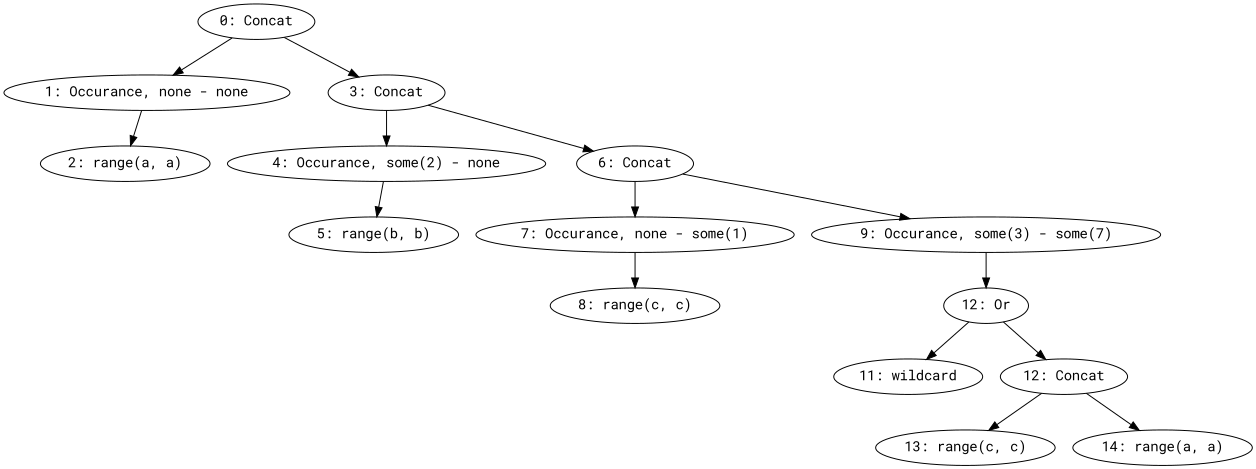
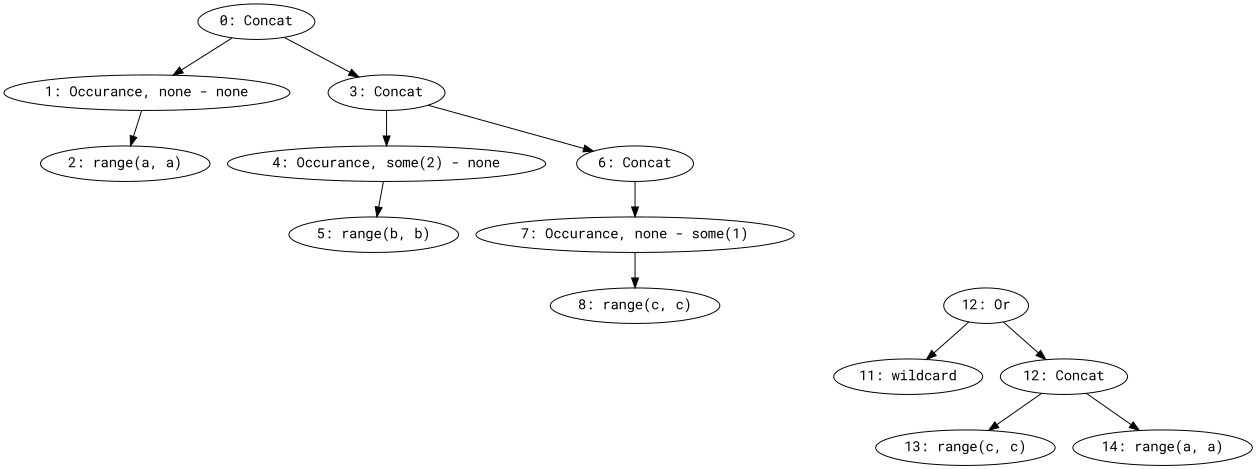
node "9: Occurance, some(3) - some(7)": removed
